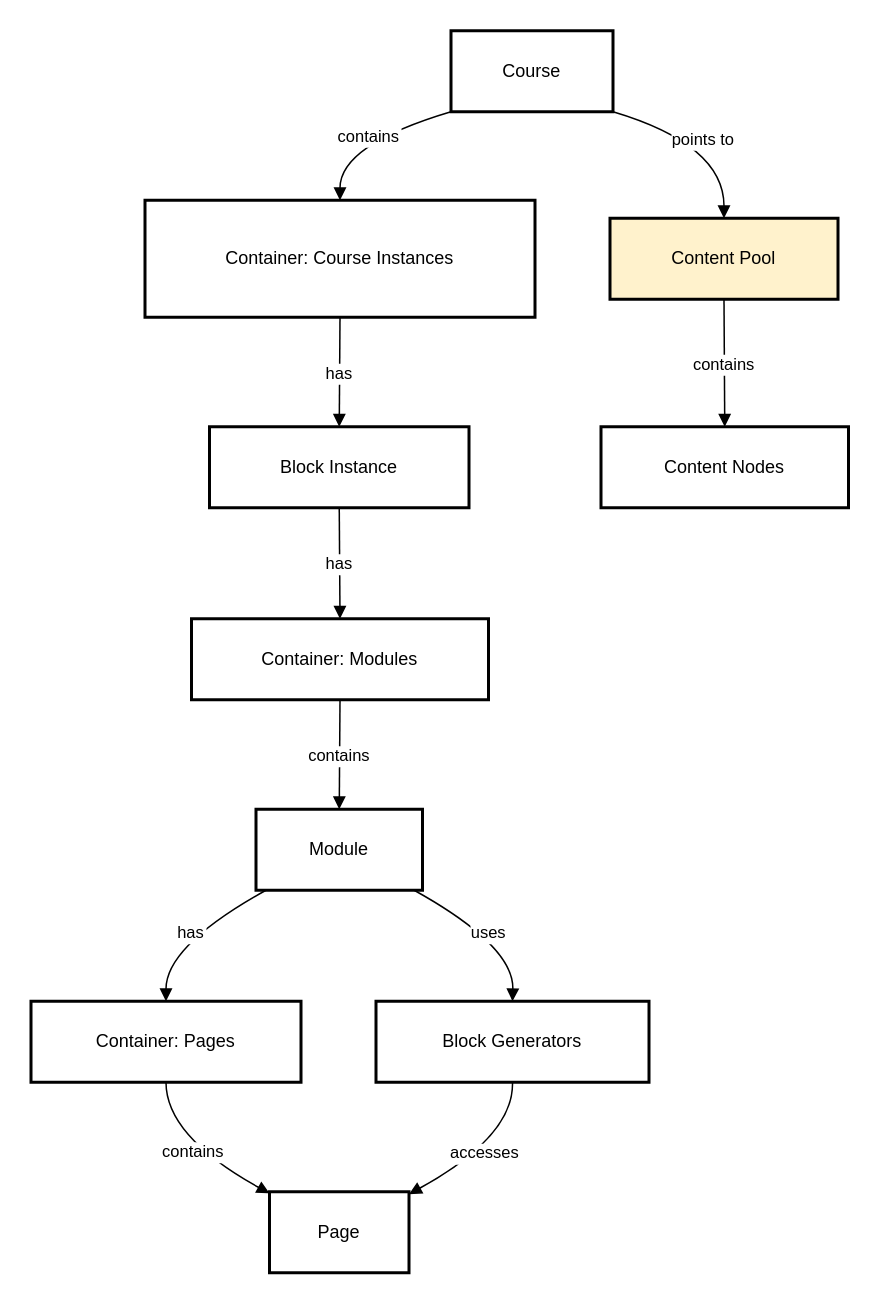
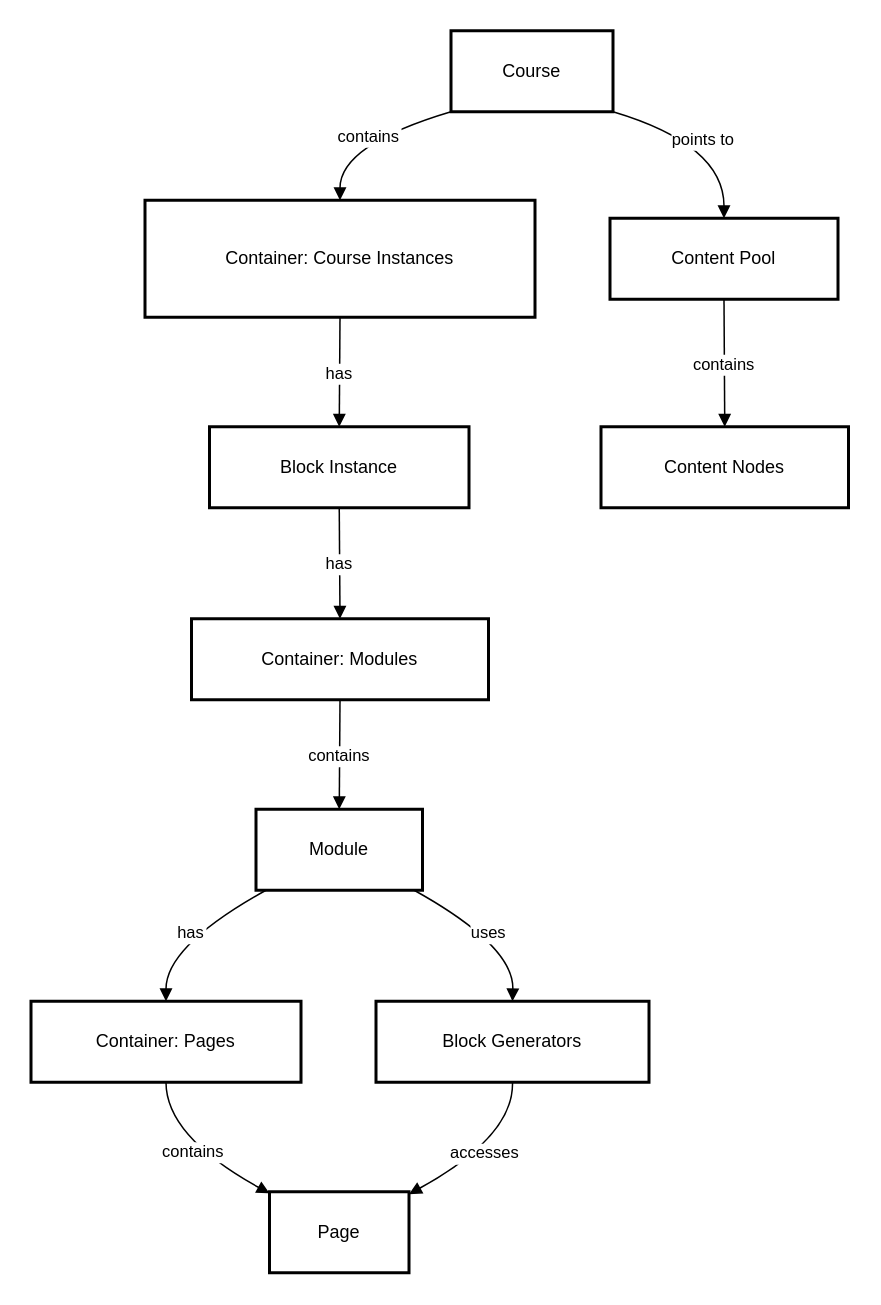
node "Content Pool": fillcolor #fff2cc -> #ffffff
